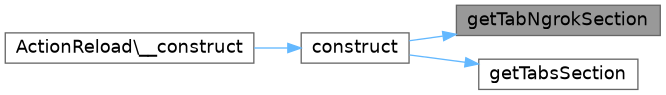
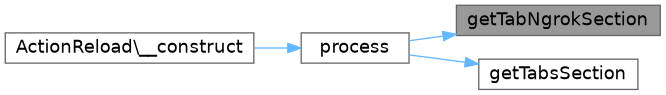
node "construct": label "construct" -> "process"
